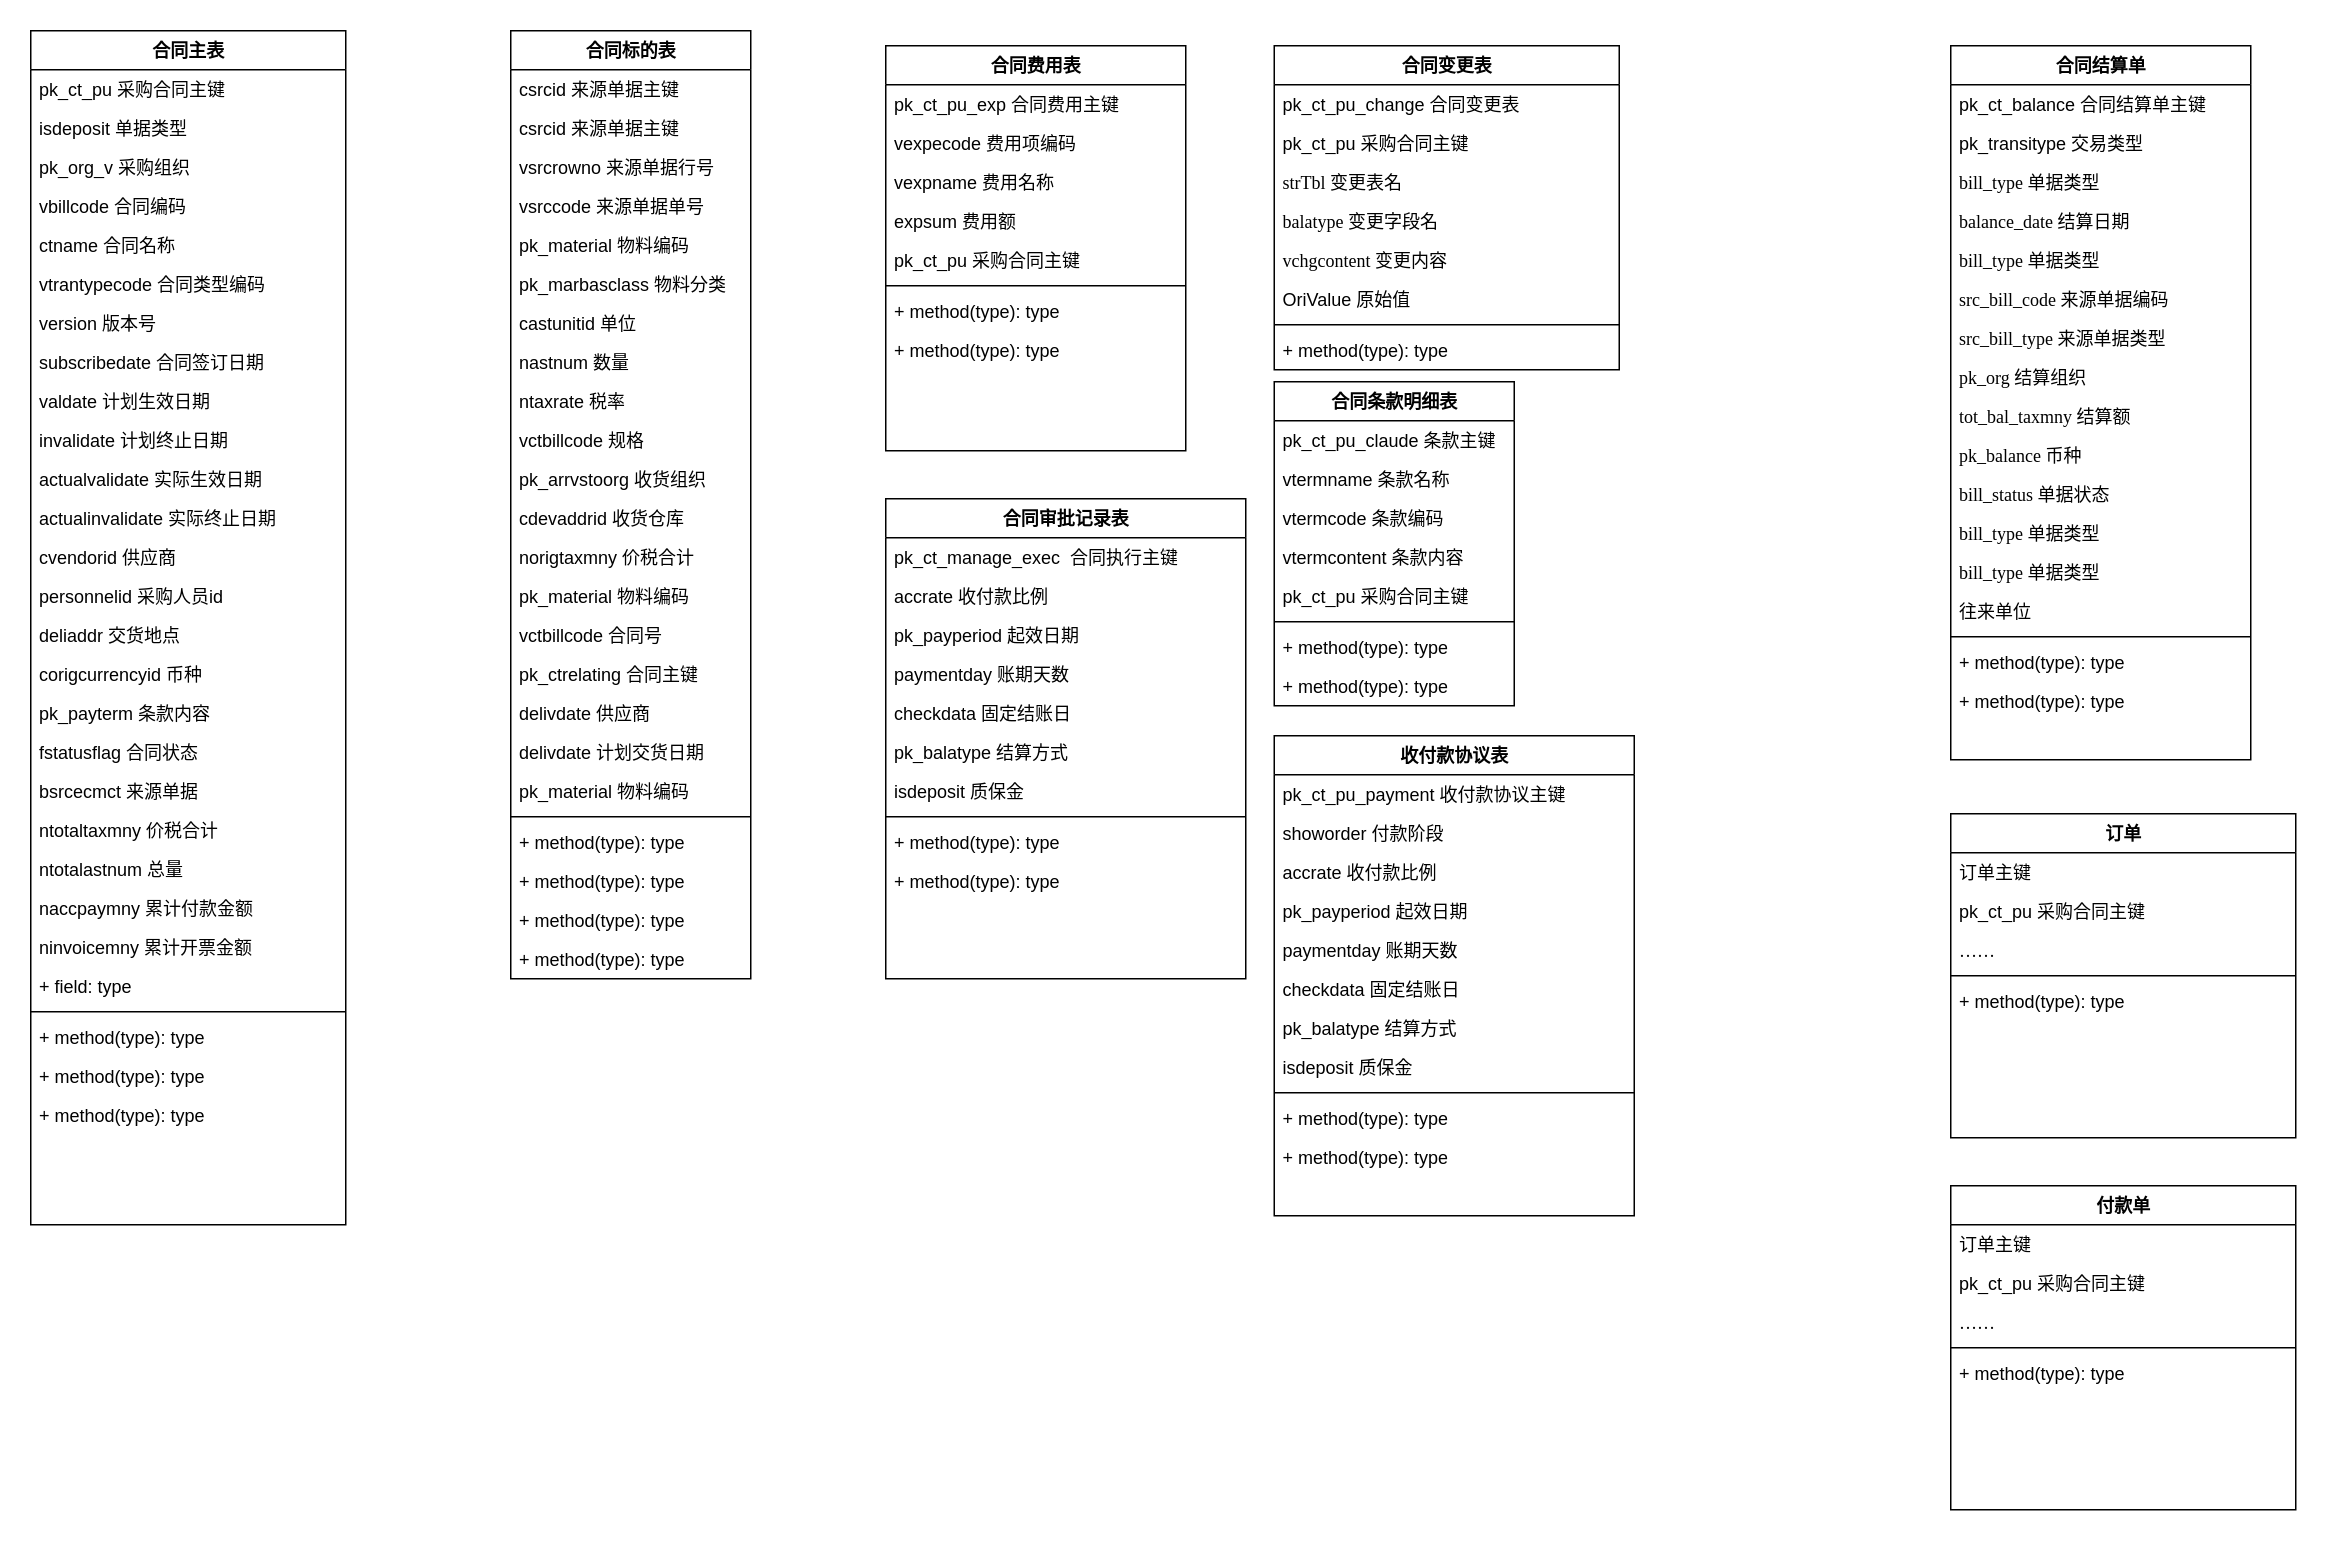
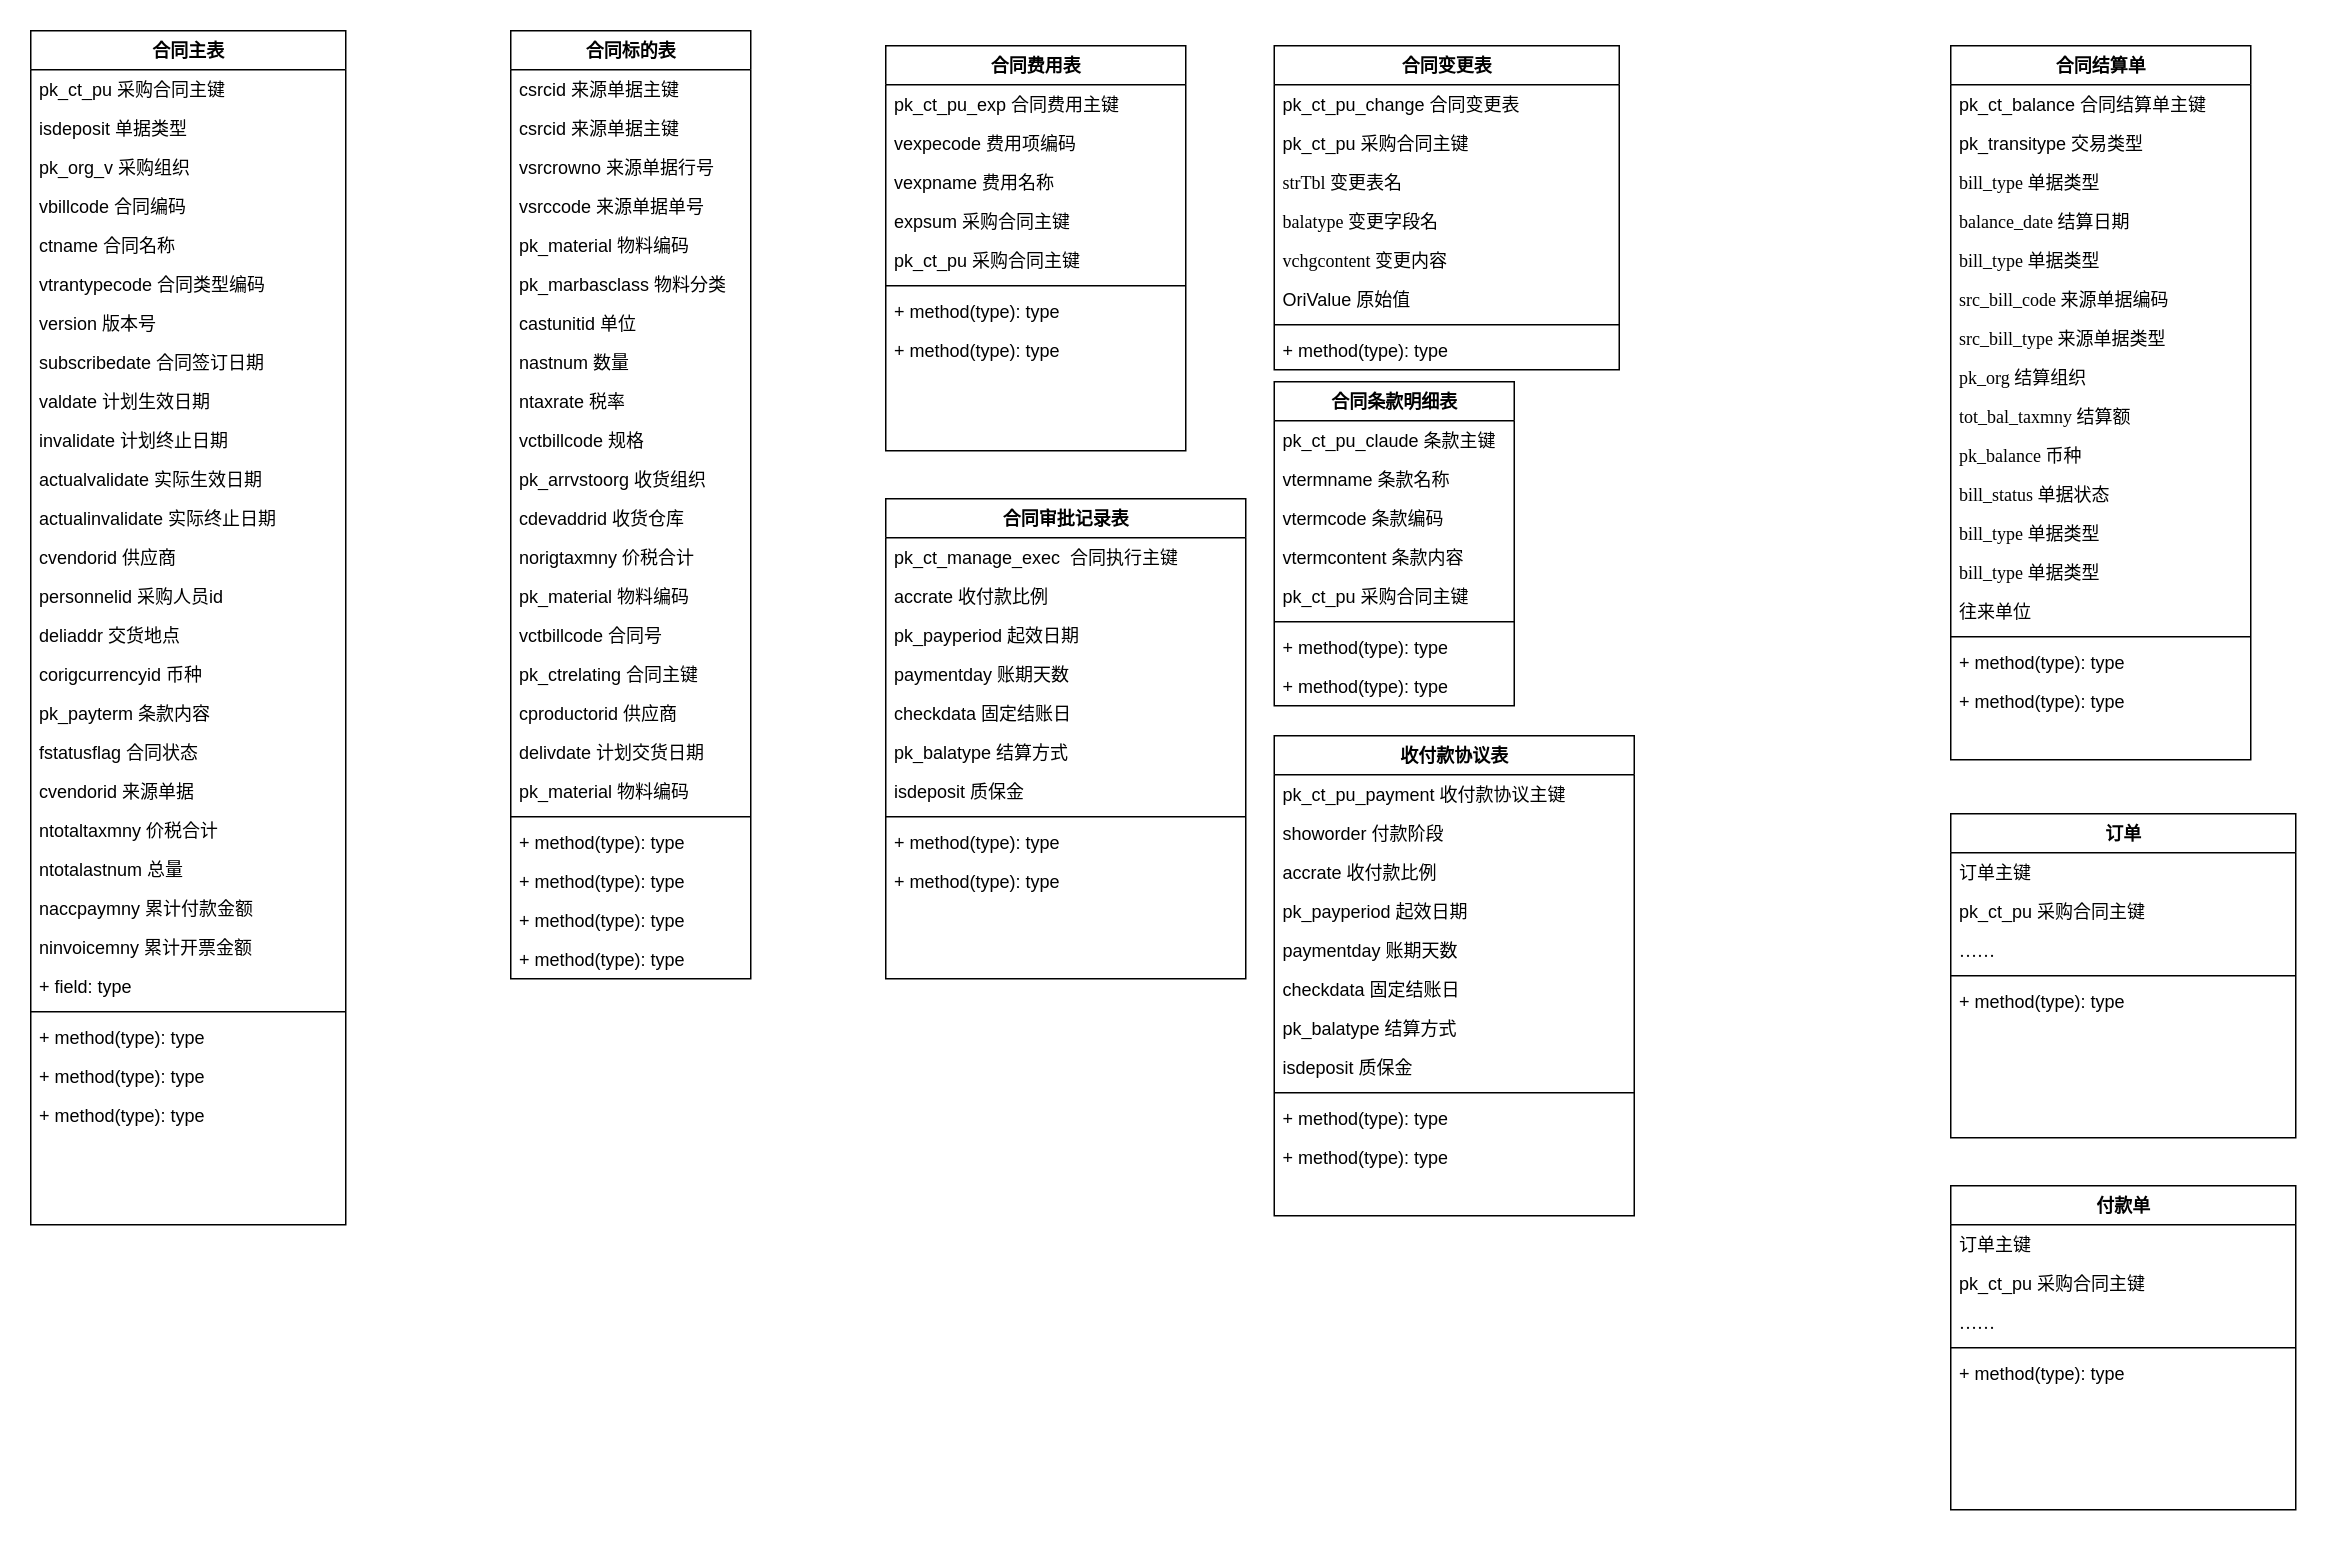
node "expsum 费用额": label "expsum 费用额" -> "expsum 采购合同主键"
node "delivdate 供应商": label "delivdate 供应商" -> "cproductorid 供应商"
node "bsrcecmct 来源单据": label "bsrcecmct 来源单据" -> "cvendorid 来源单据"
